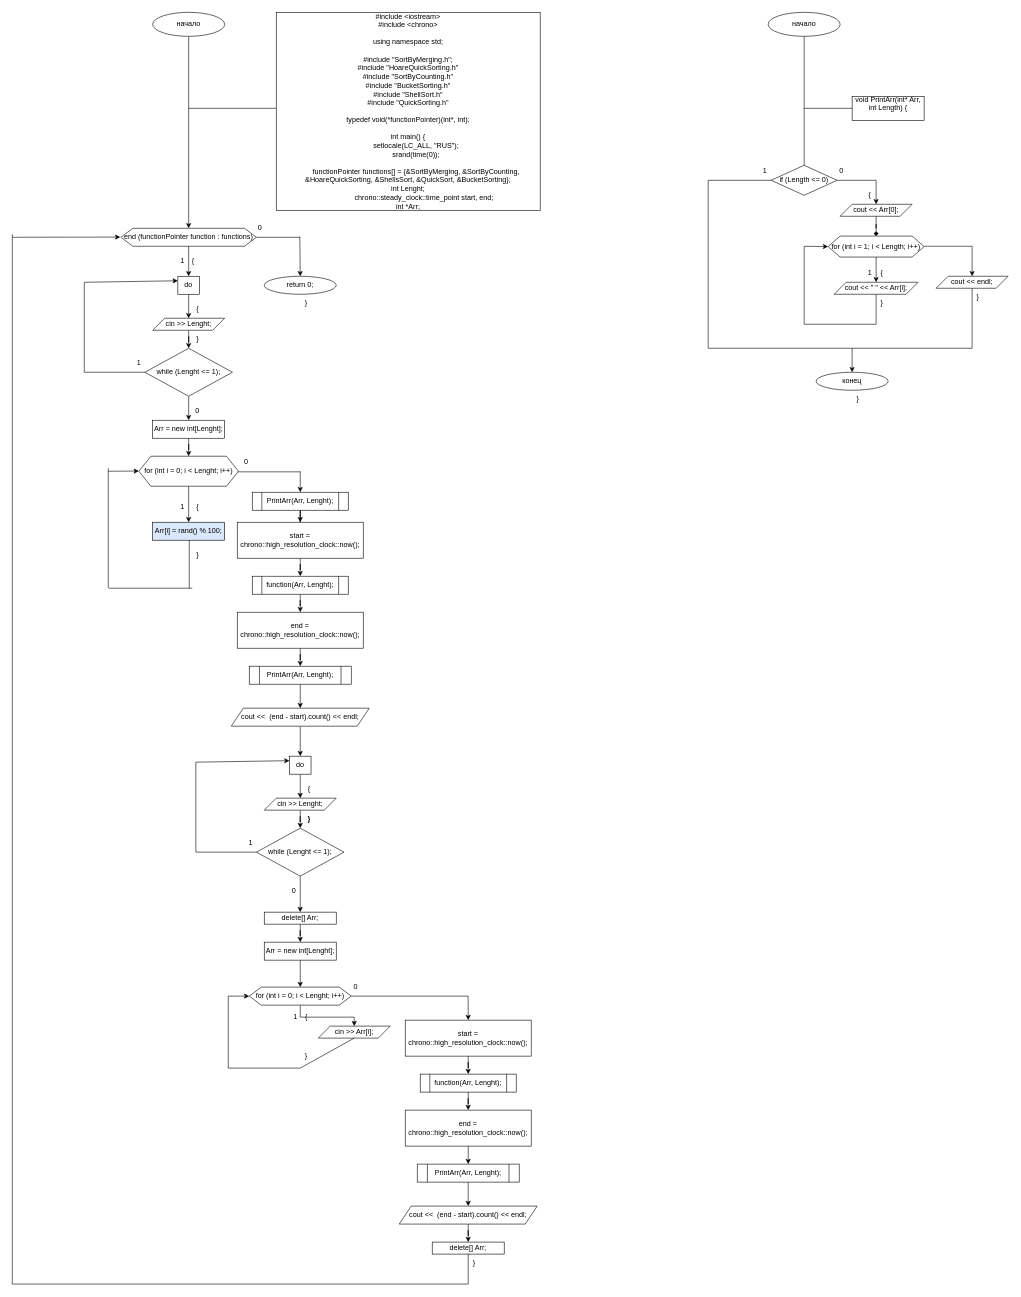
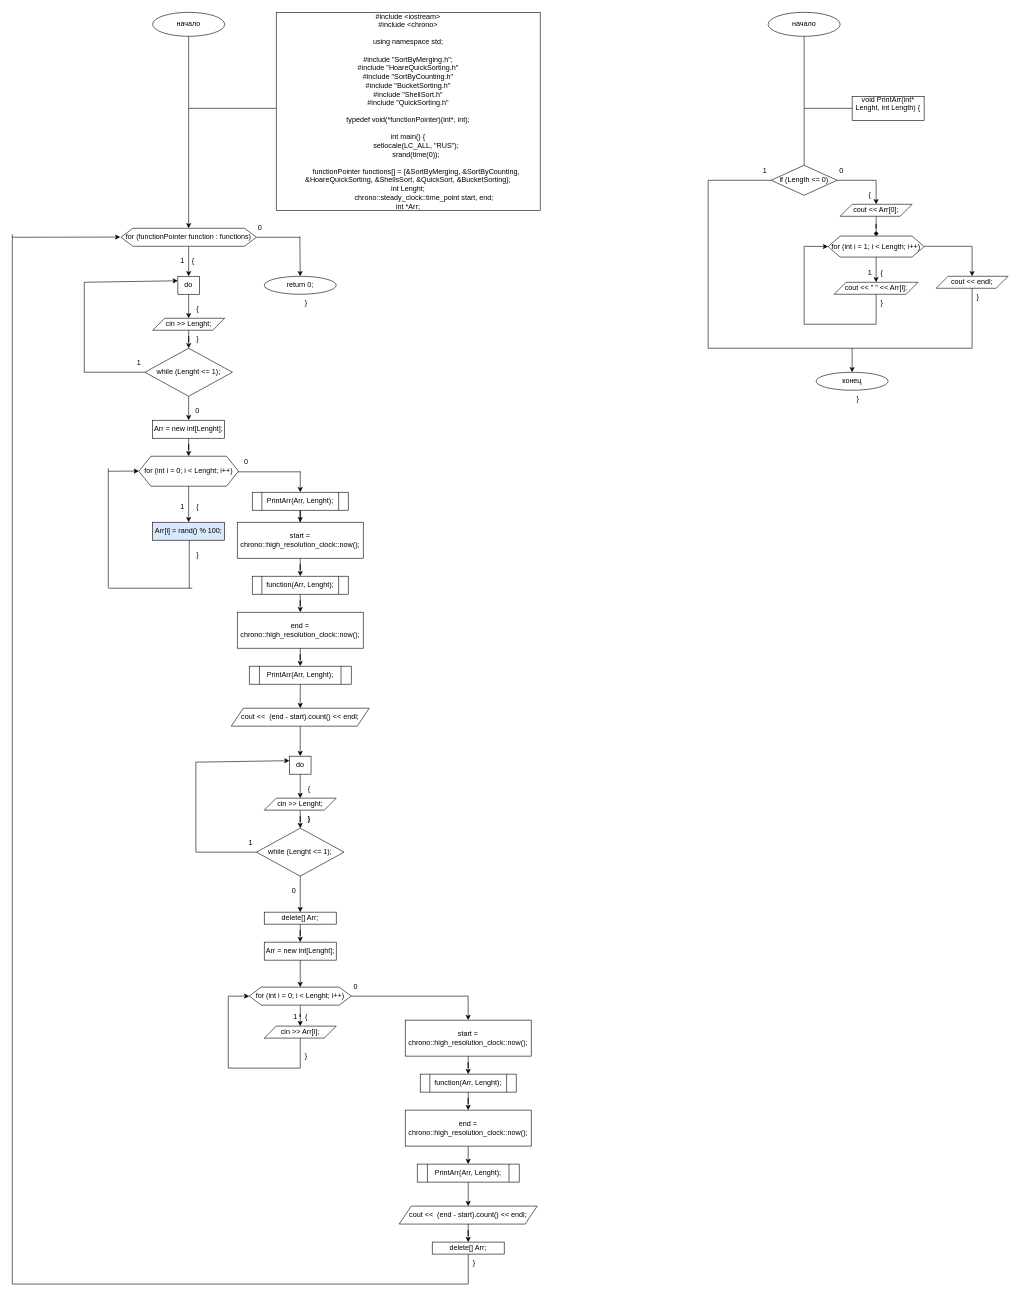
node "void PrintArr(int* Arr, int Length) {": label "void PrintArr(int* Arr, int Length) {" -> "void PrintArr(int* Lenght, int Length) {"
node "end (functionPointer function : functions)": label "end (functionPointer function : functions)" -> "for (functionPointer function : functions)"
node "cin >> Arr[i];": moved (354, 1032) -> (300, 1032)
